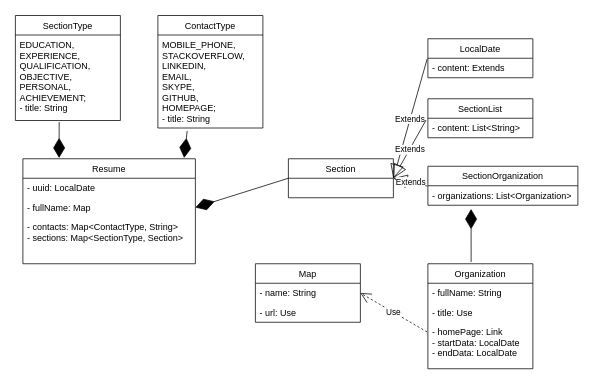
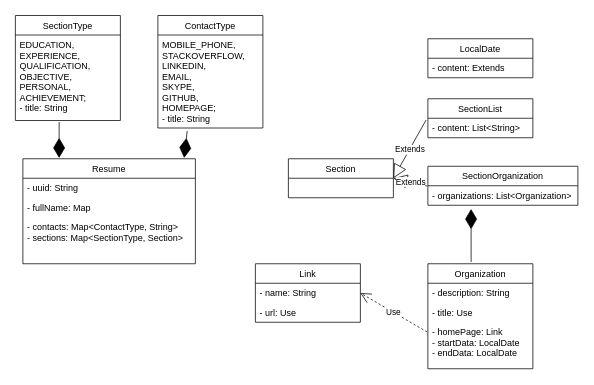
edge "- content: Extends" -> "Section": removed, label "Extends"
node "- uuid: LocalDate": label "- uuid: LocalDate" -> "- uuid: String"
edge "Section" -> "- fullName: Map": removed
node "Map": label "Map" -> "Link"
node "- fullName: String": label "- fullName: String" -> "- description: String"
